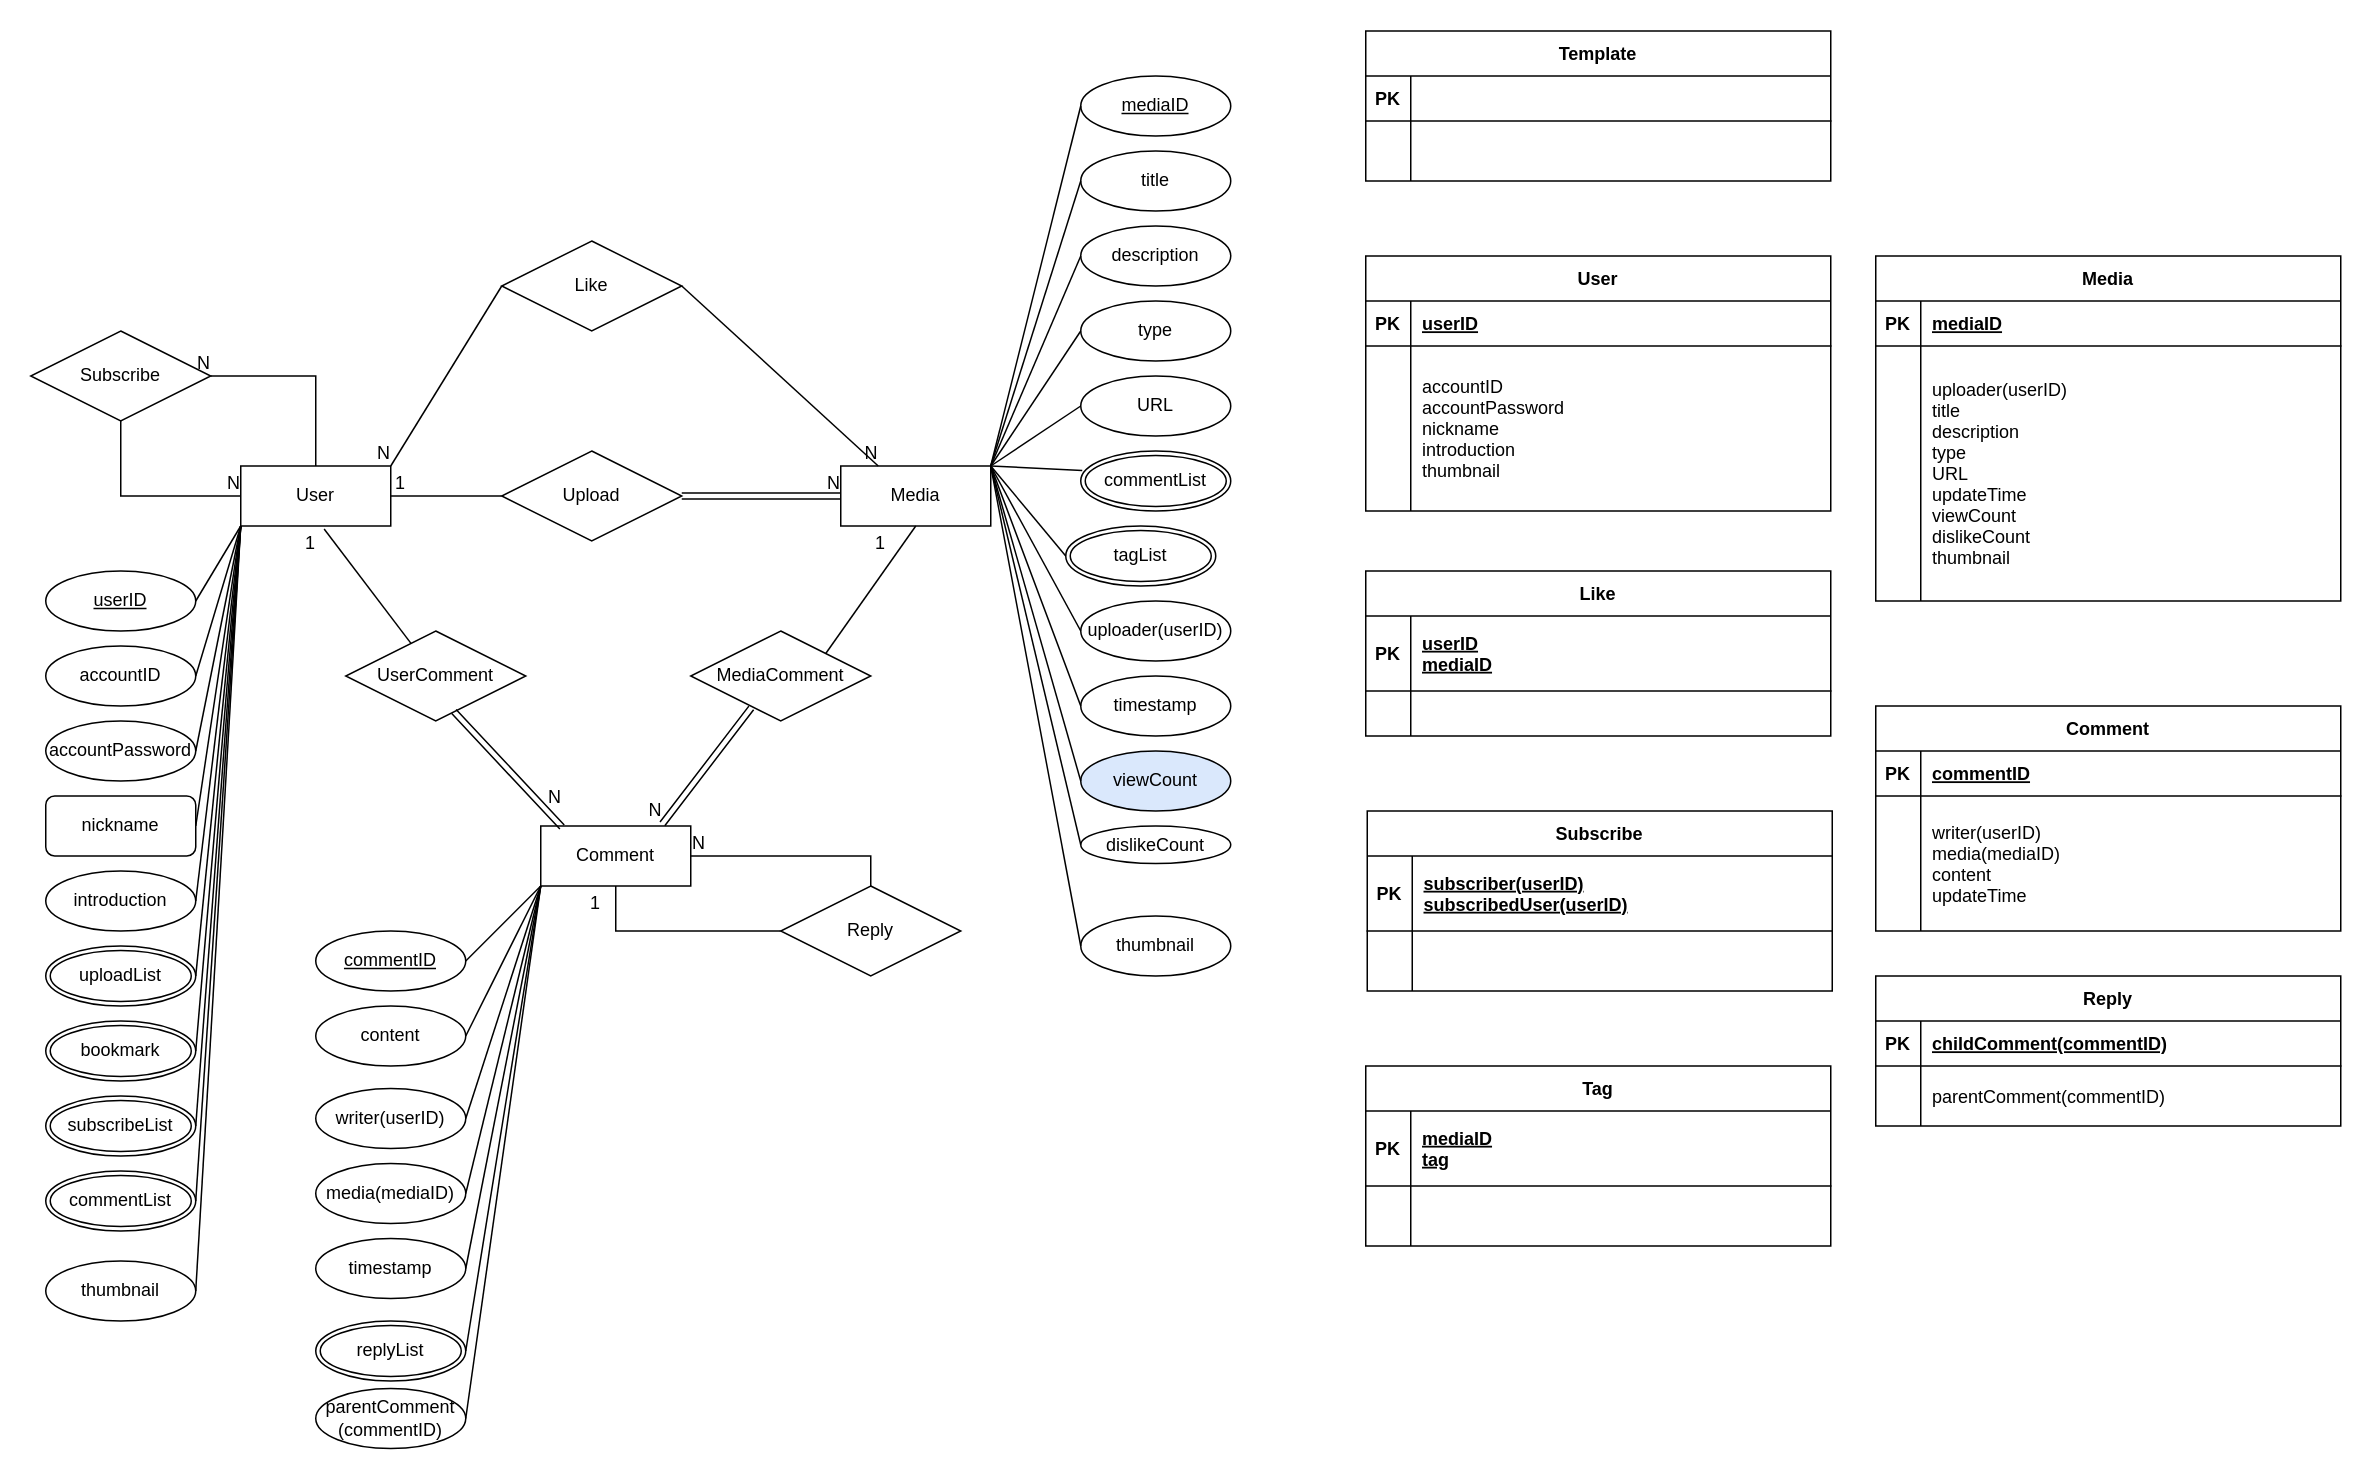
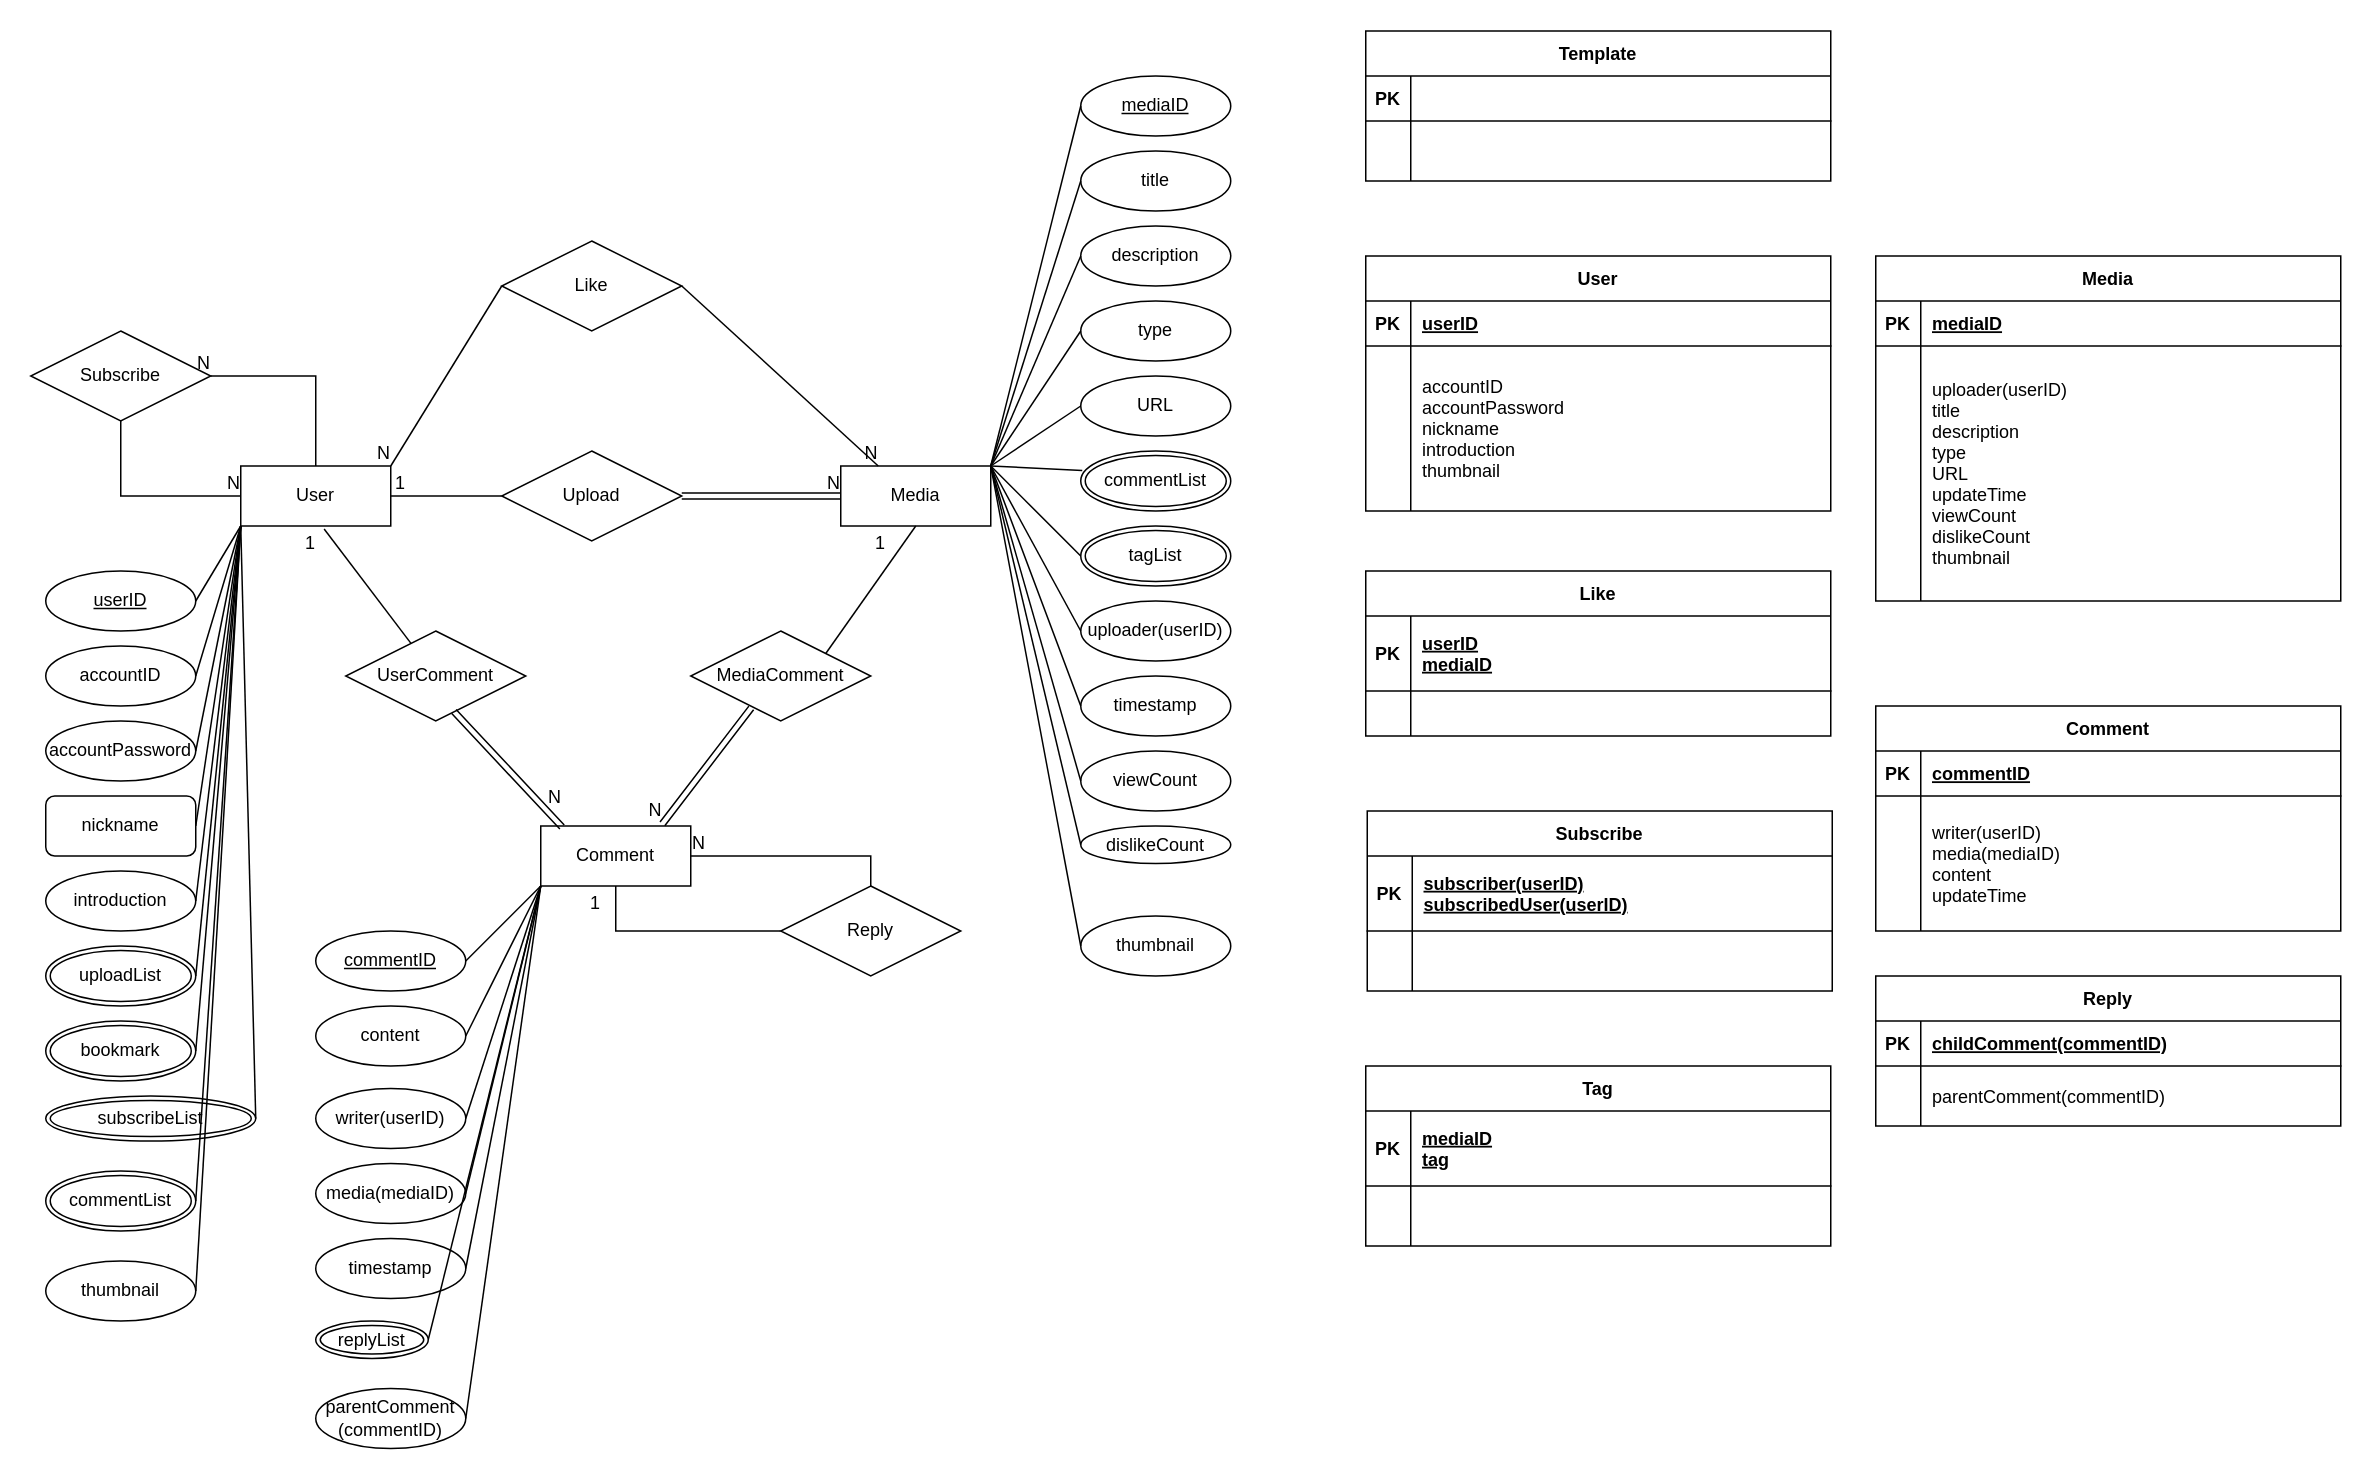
node "tagList": moved (1141, 556) -> (1156, 556)
node "viewCount": fillcolor #dae8fc -> #ffffff
node "subscribeList": size 150x60 -> 210x45
node "replyList": size 150x60 -> 113x38
